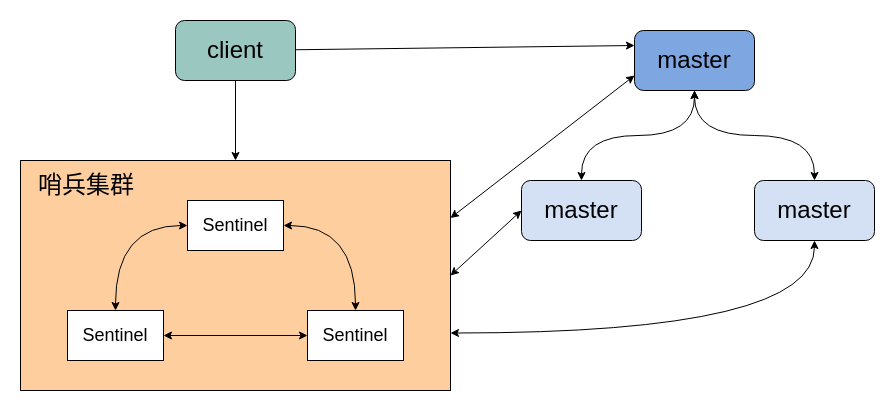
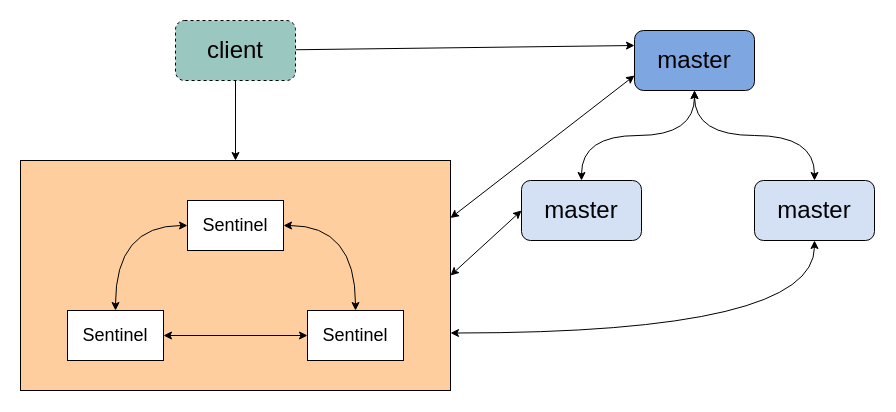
node "client": style solid -> dashed
node "哨兵集群": removed
